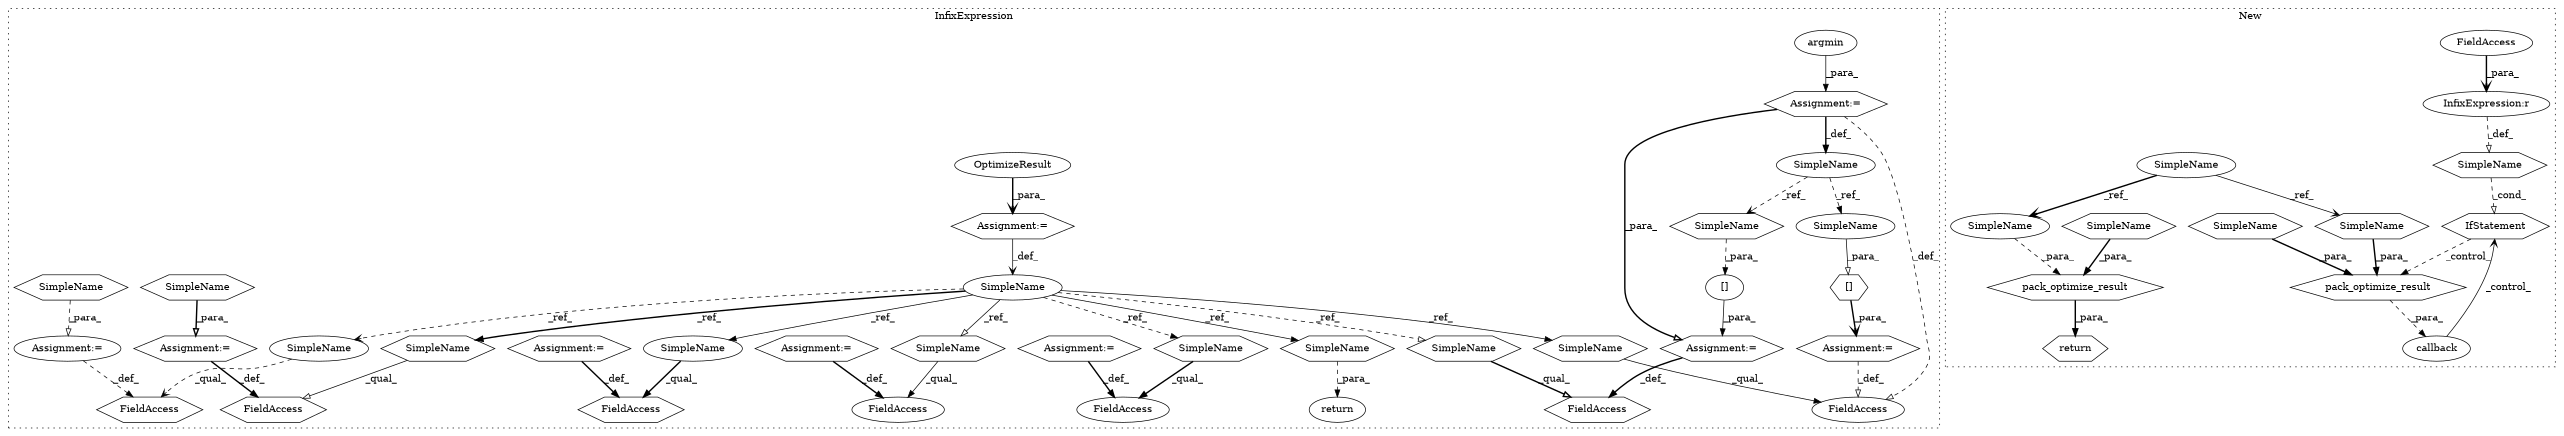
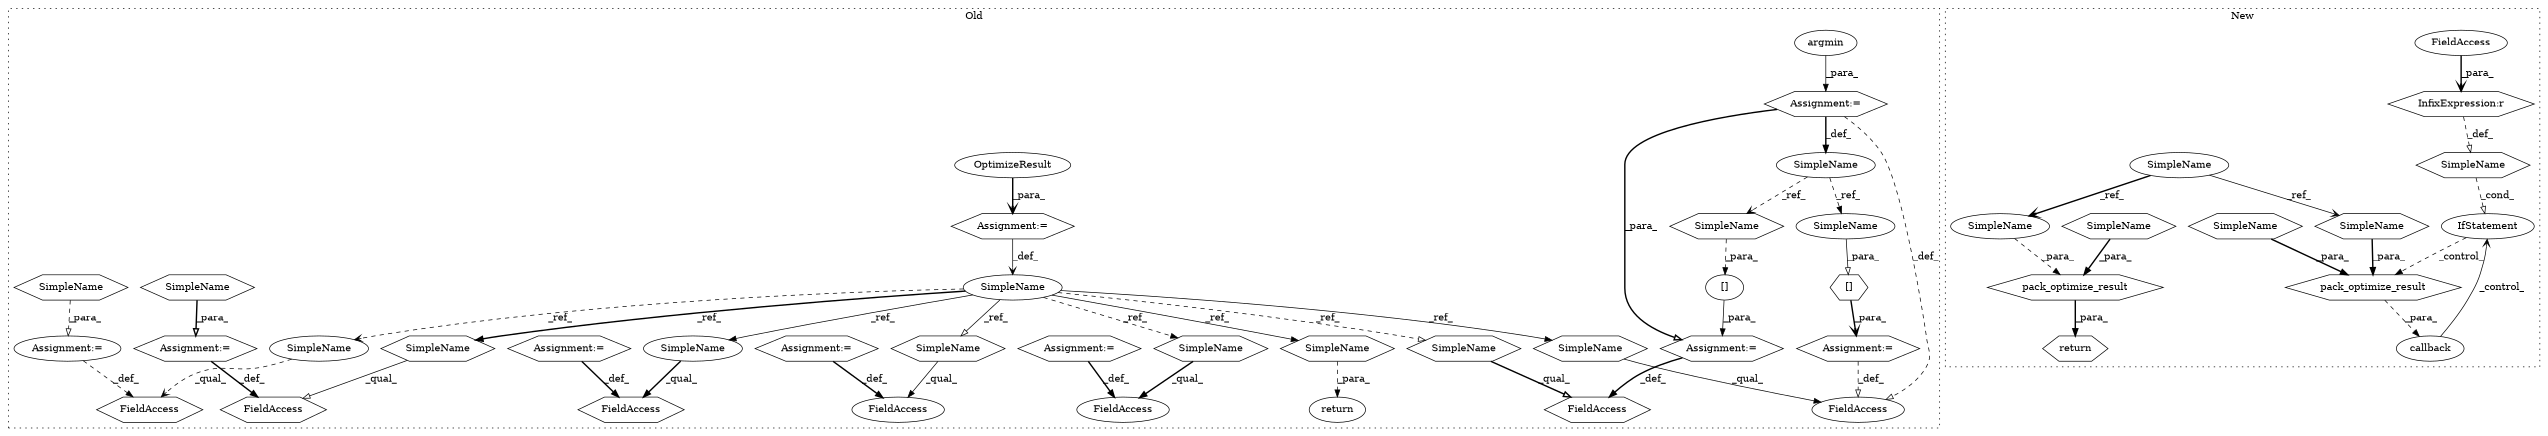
cluster "InfixExpression": label "InfixExpression" -> "Old"
node "InfixExpression:r": shape ellipse -> hexagon
node "IfStatement": shape hexagon -> ellipse
